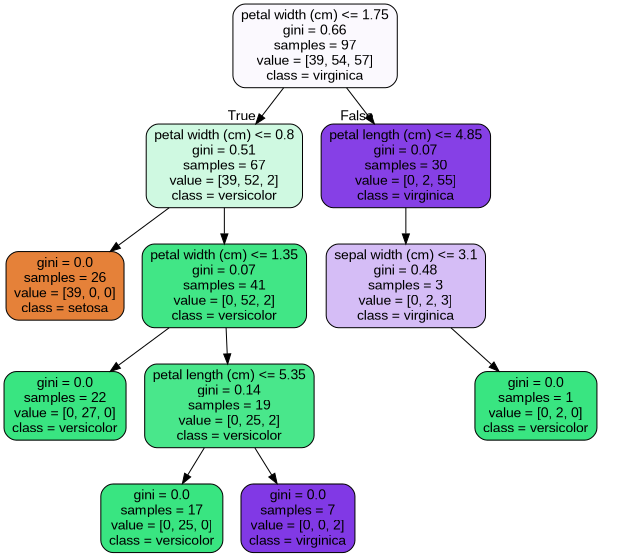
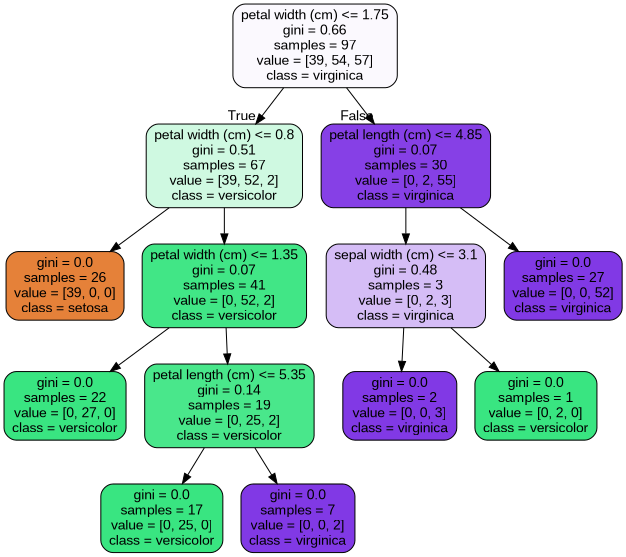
node "gini = 0.0 samples = 27 value = [0, 0, 52] class = virginica": added
node "gini = 0.0 samples = 2 value = [0, 0, 3] class = virginica": added
